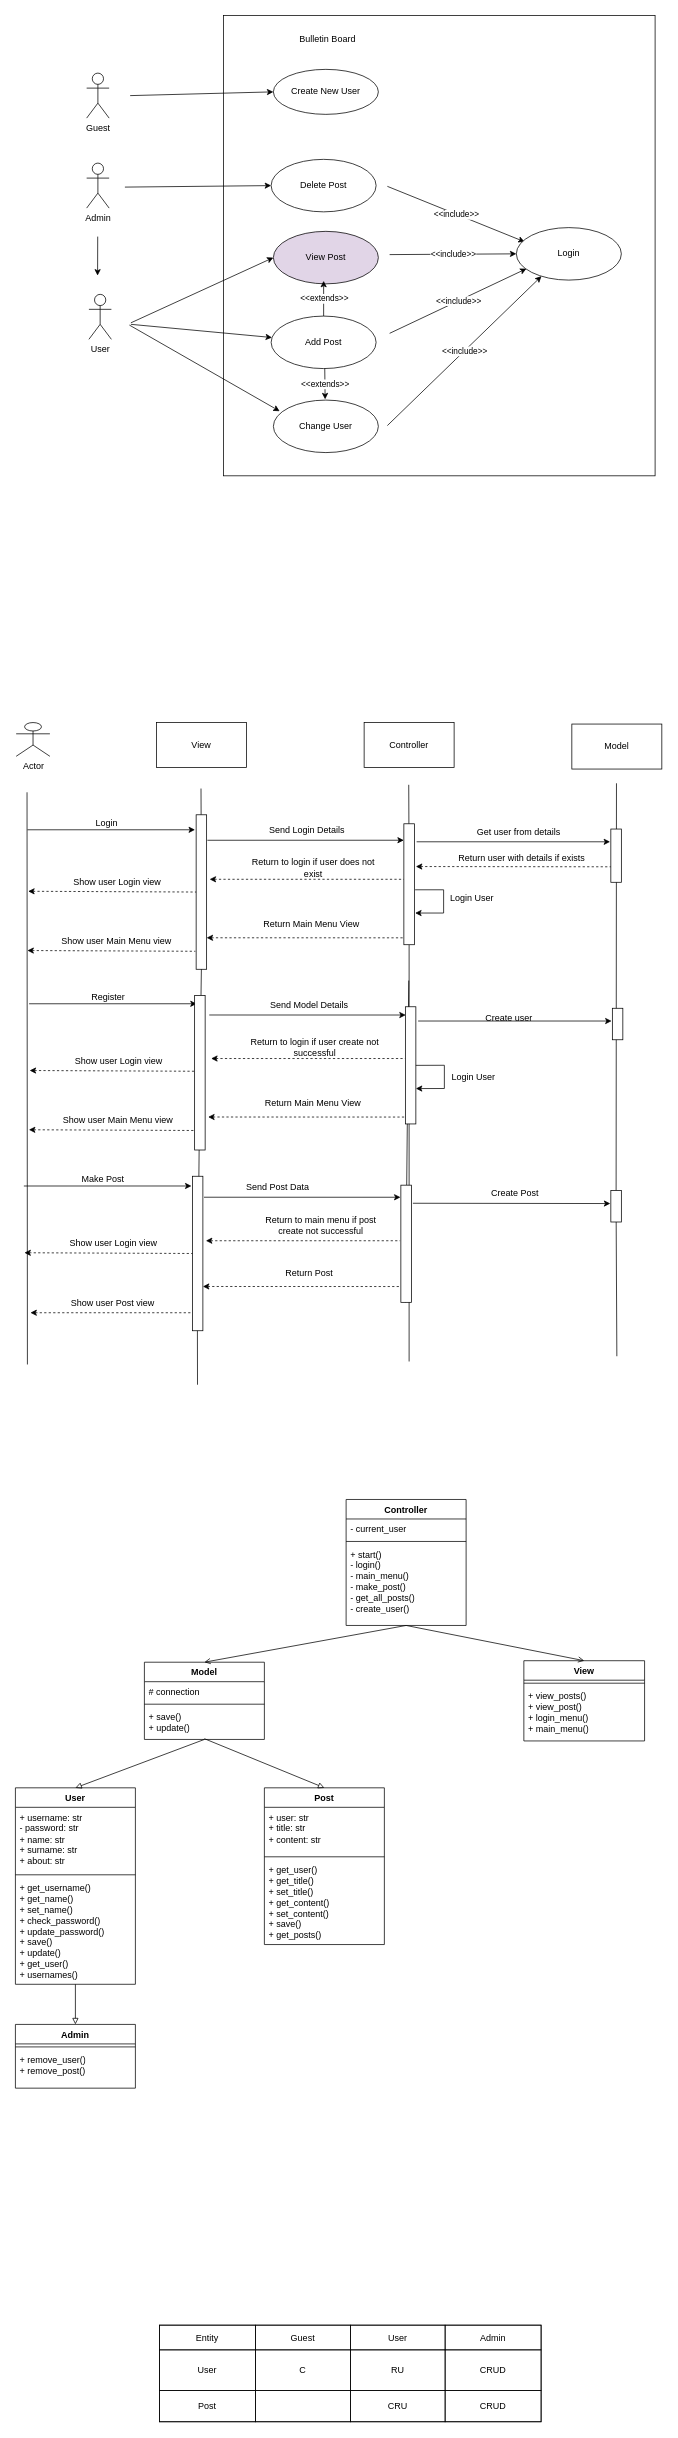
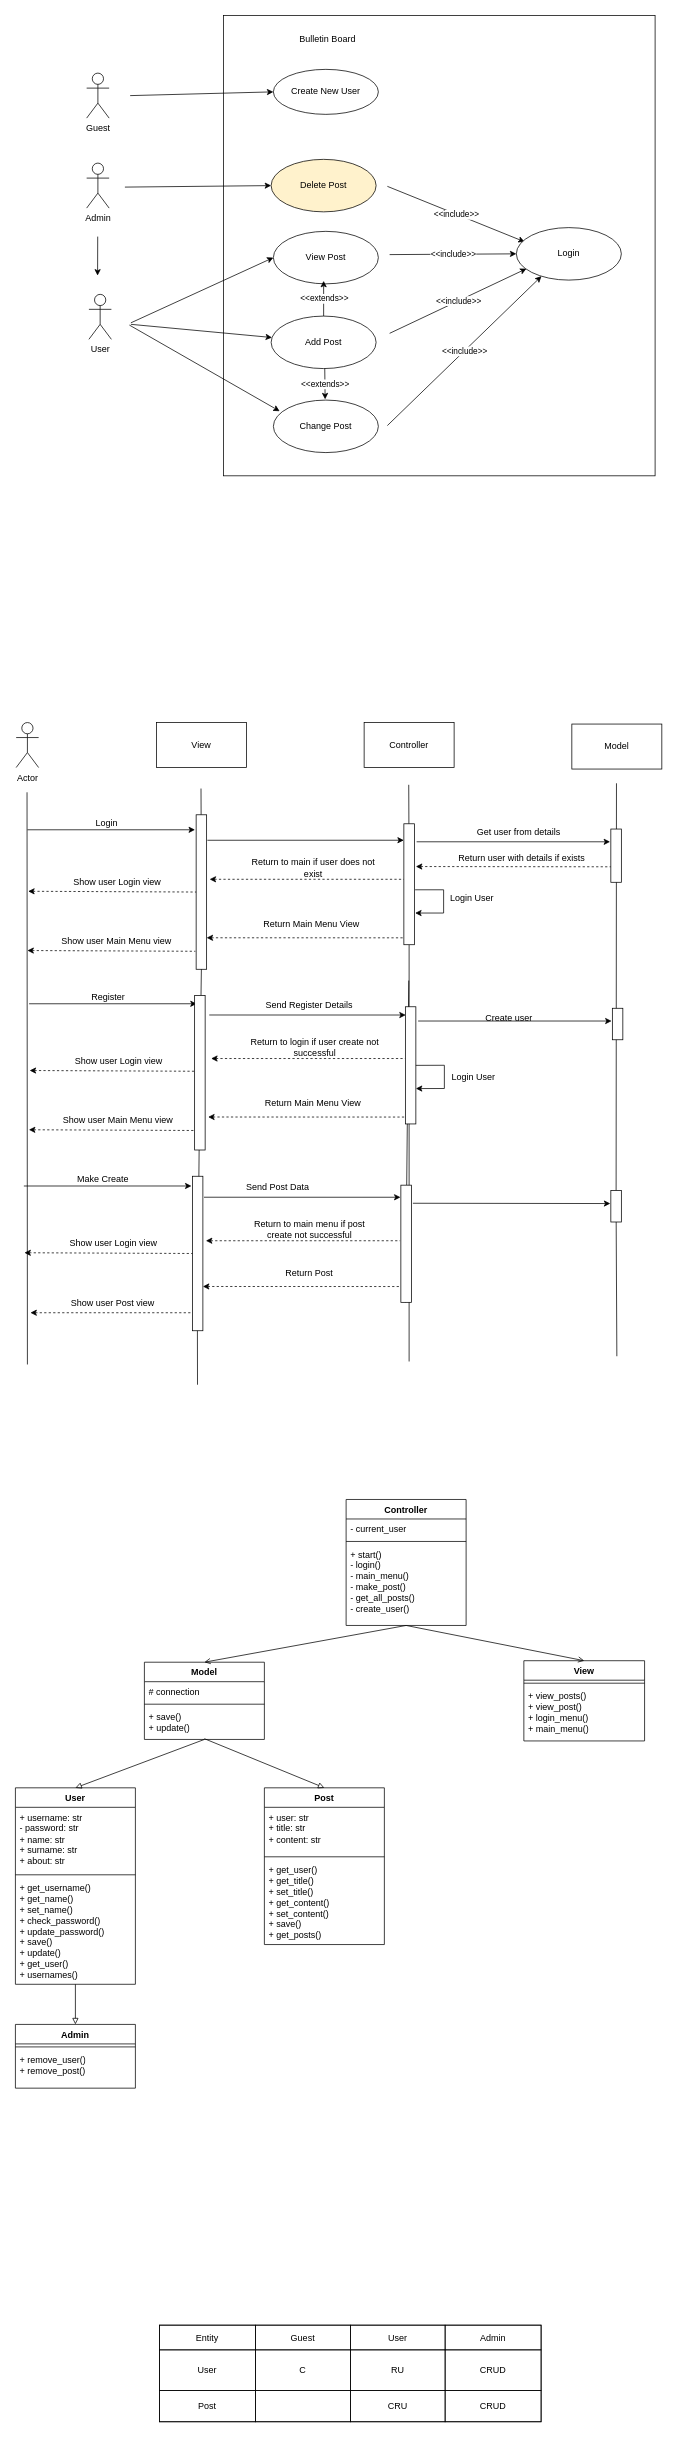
node "Delete Post": fillcolor #ffffff -> #fff2cc
node "View Post": fillcolor #e1d5e7 -> #ffffff
node "Change User": label "Change User" -> "Change Post"
node "Actor": size 34x34 -> 23x45
node "Send Login Details": removed
node "Return to login if user does not exist": label "Return to login if user does not exist" -> "Return to main if user does not exist"
node "Send Model Details": label "Send Model Details" -> "Send Register Details"
node "Make Post": label "Make Post" -> "Make Create"
node "Create Post": removed
node "Return to main menu if post create not successful": moved (321, 1226) -> (310, 1230)
